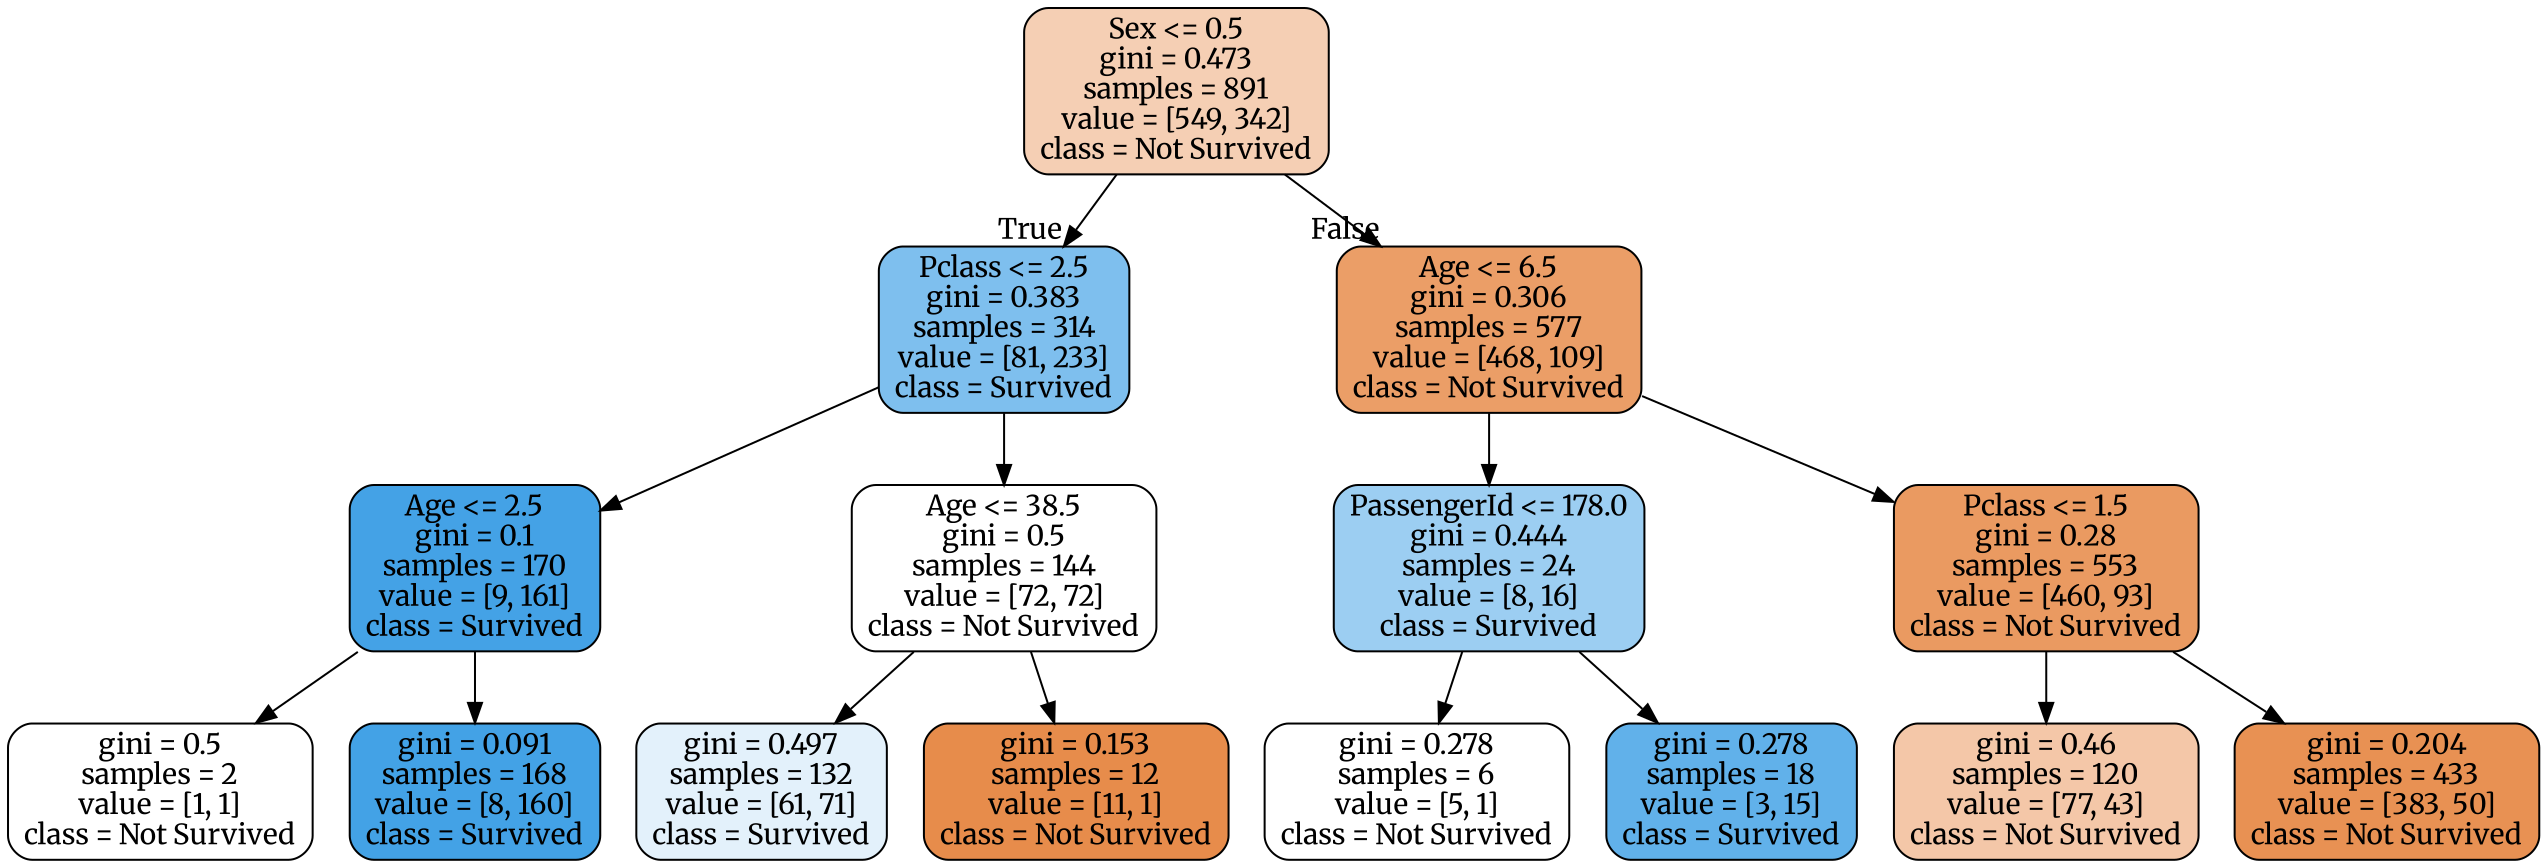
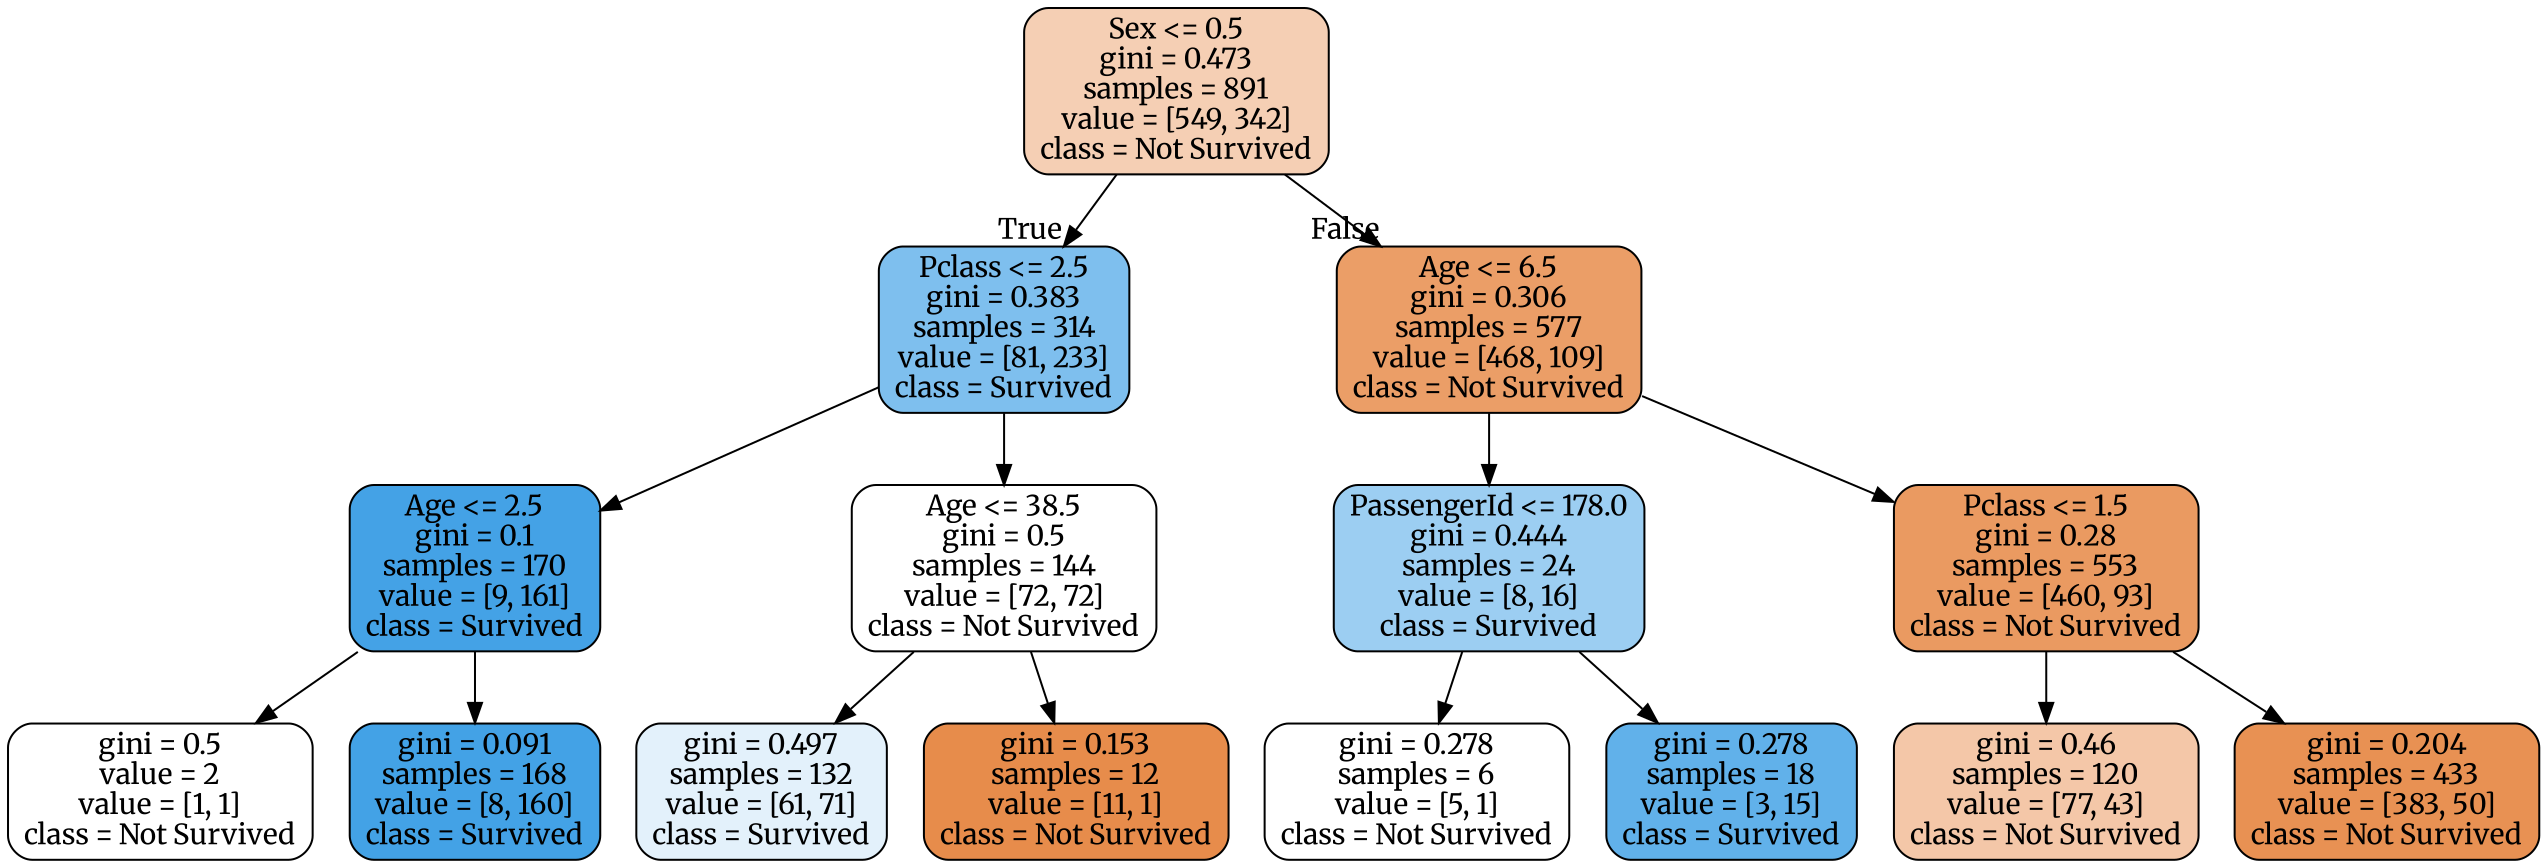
node "gini = 0.5 samples = 2 value = [1, 1] class = Not Survived": label "gini = 0.5 samples = 2 value = [1, 1] class = Not Survived" -> "gini = 0.5 value = 2 value = [1, 1] class = Not Survived"
